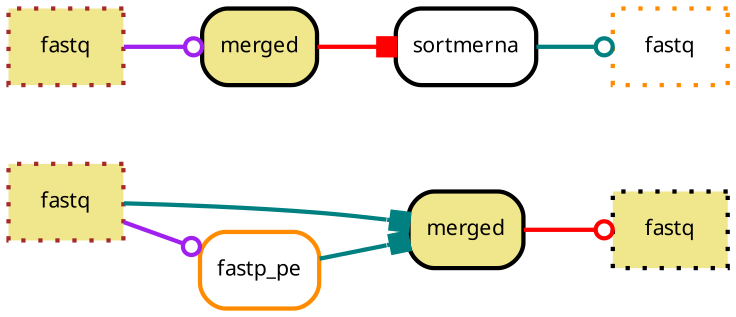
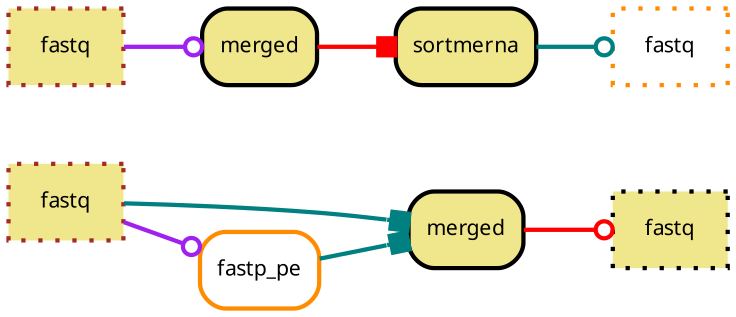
node "sortmerna": fillcolor white -> khaki
